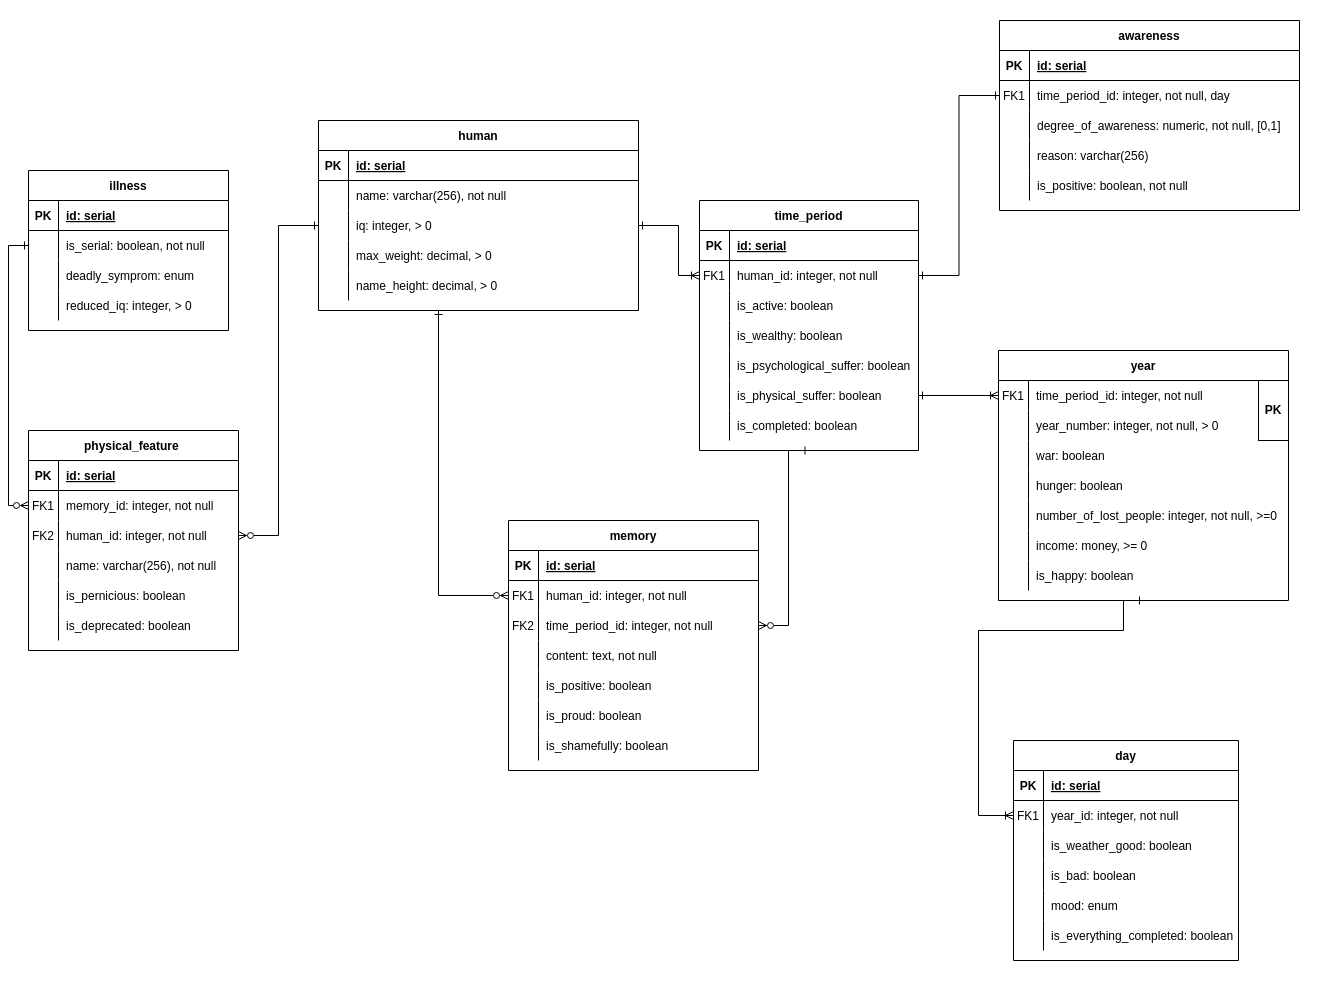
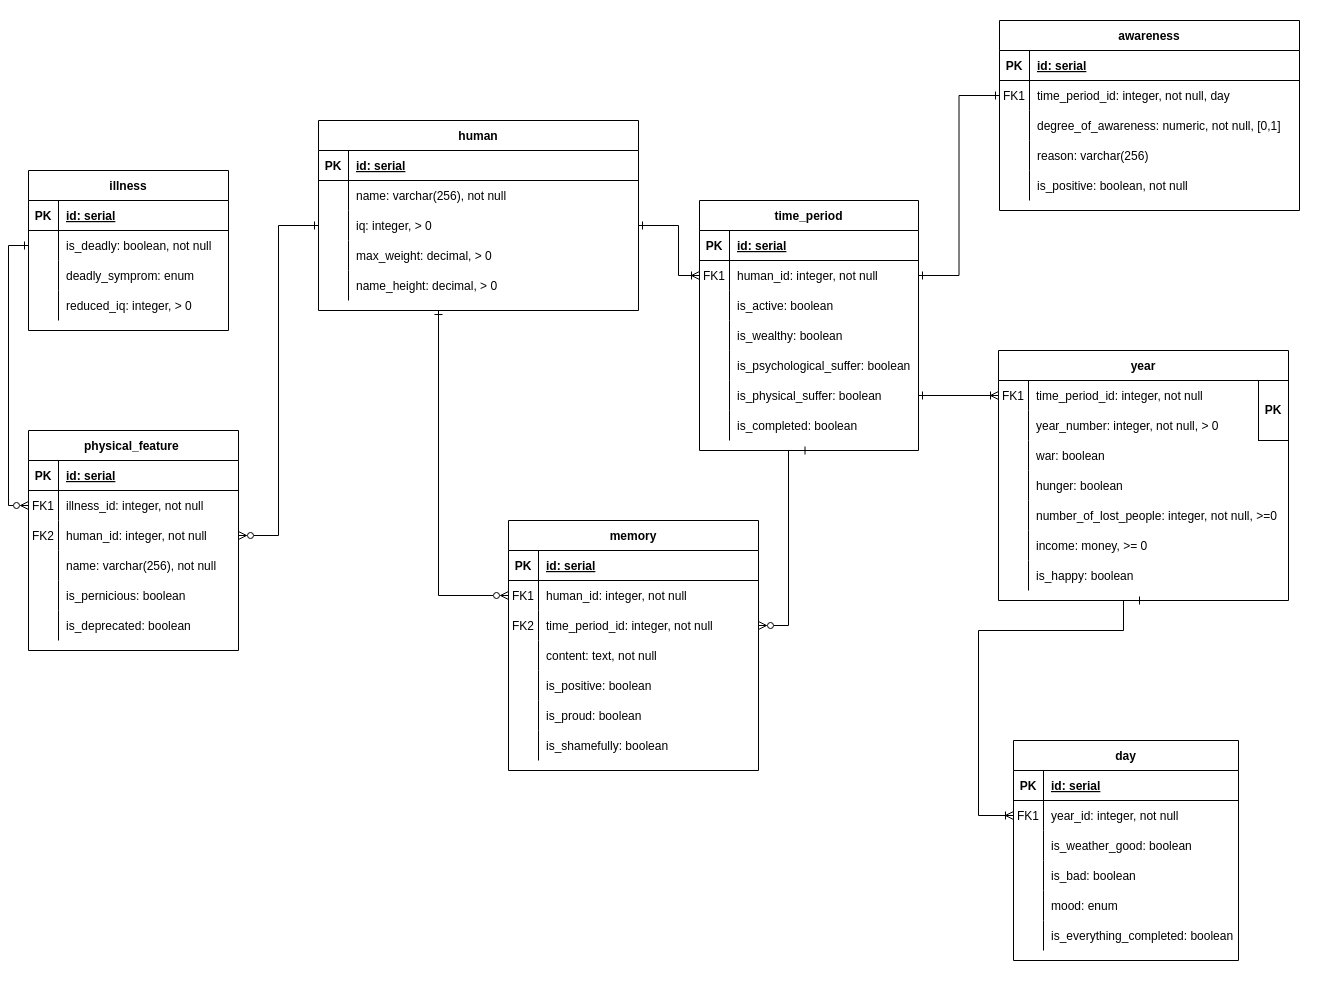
node "is_serial: boolean, not null": label "is_serial: boolean, not null" -> "is_deadly: boolean, not null"
node "memory_id: integer, not null": label "memory_id: integer, not null" -> "illness_id: integer, not null"
